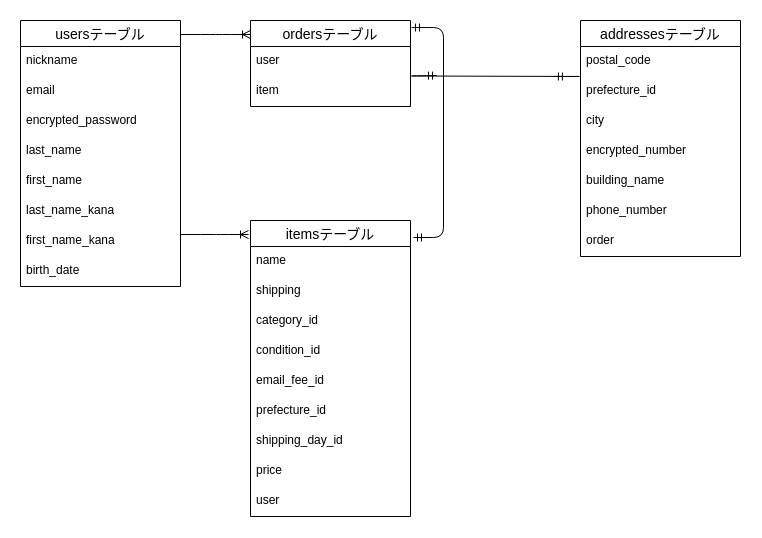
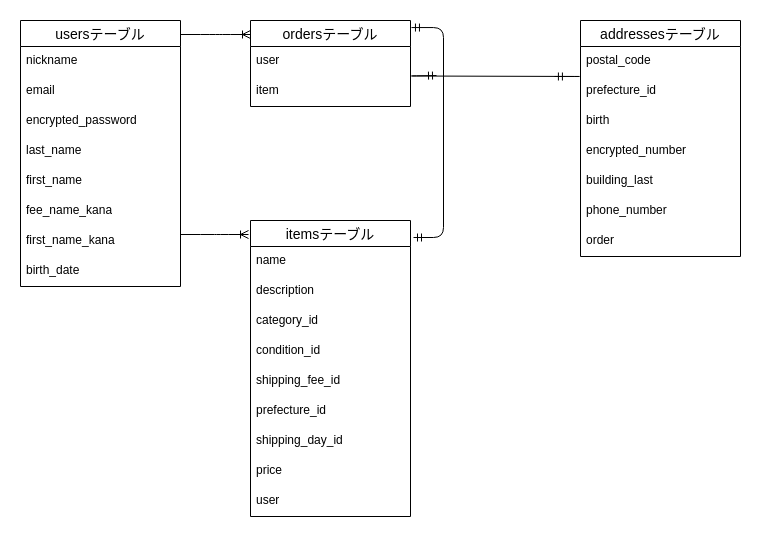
node "city": label "city" -> "birth"
node "building_name": label "building_name" -> "building_last"
node "last_name_kana": label "last_name_kana" -> "fee_name_kana"
node "shipping": label "shipping" -> "description"
node "email_fee_id": label "email_fee_id" -> "shipping_fee_id"
